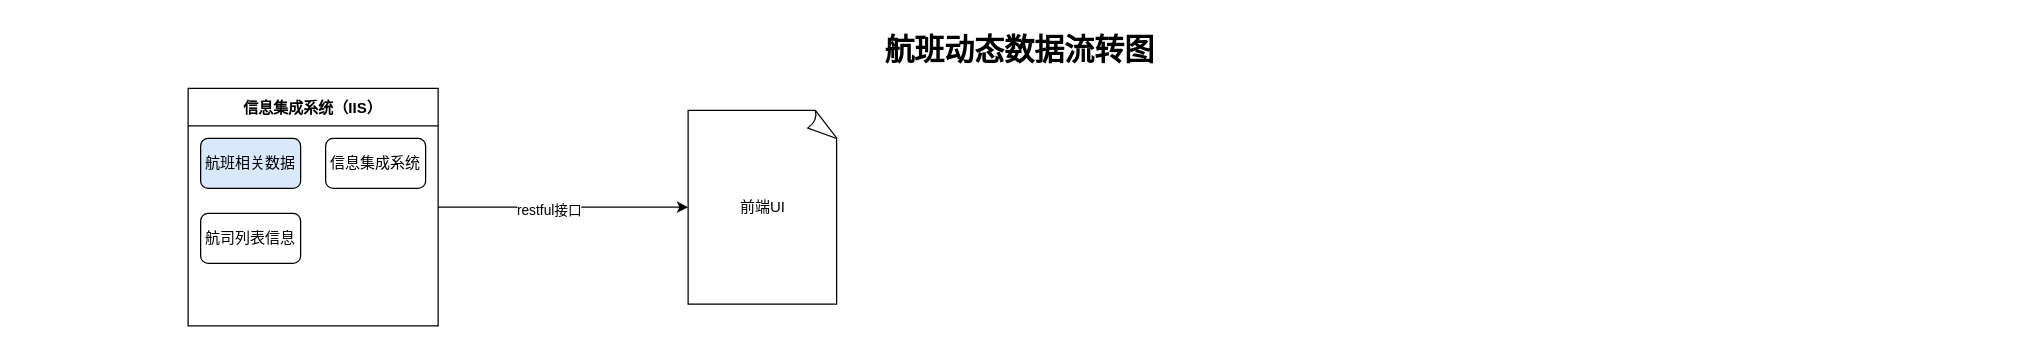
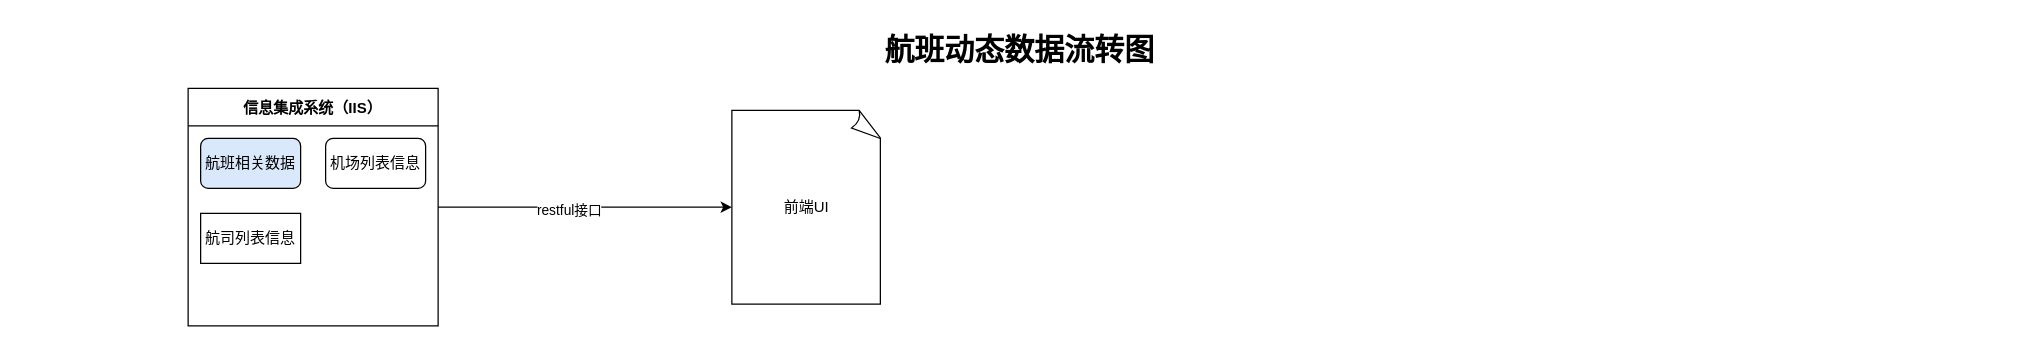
node "信息集成系统": label "信息集成系统" -> "机场列表信息"
node "前端UI": moved (763, 207) -> (807, 207)
node "航司列表信息": shape rounded rectangle -> rectangle
